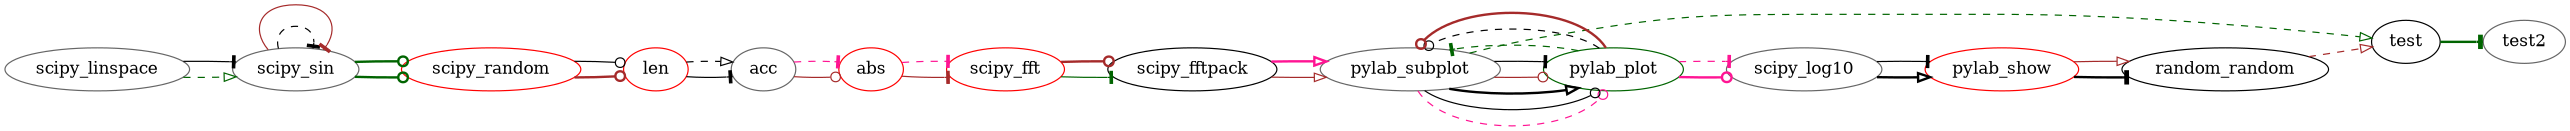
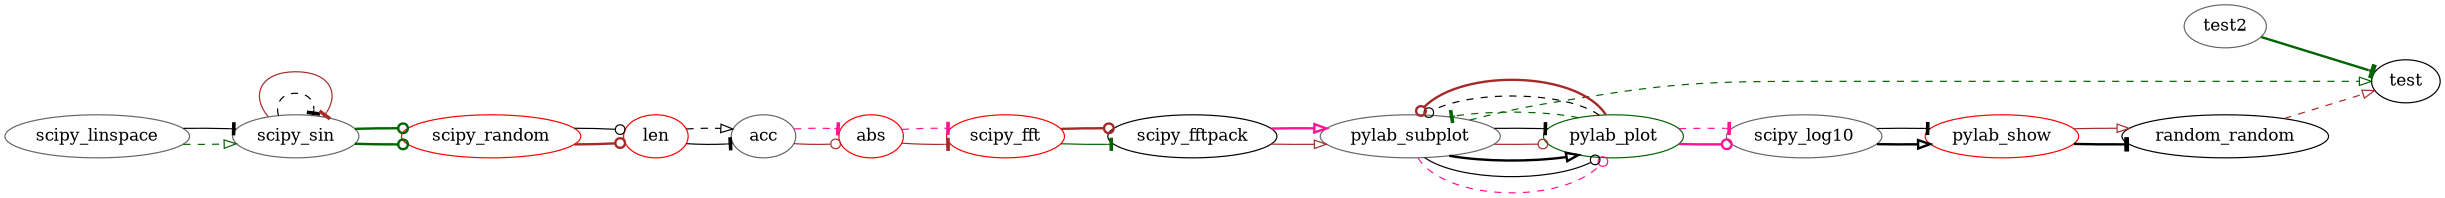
edge "test" -> "test2": reversed
